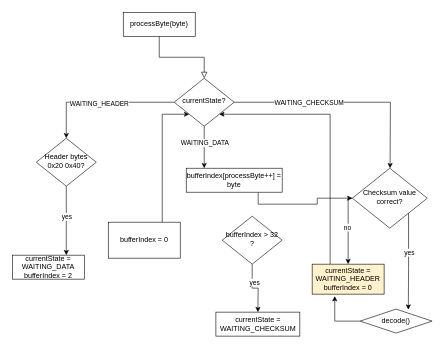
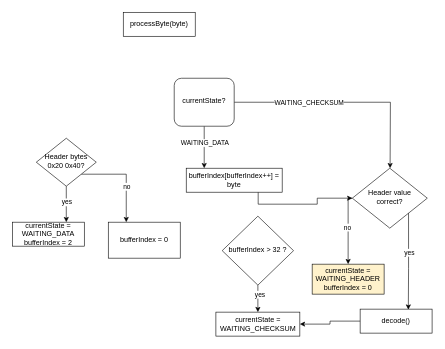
edge "processByte(byte)" -> "currentState?": removed
edge "currentState?" -> "Header bytes 0x20 0x40?": removed, label "WAITING_HEADER"
node "currentState?": shape diamond -> rounded rectangle
edge "bufferIndex = 0" -> "currentState?": removed
edge "currentState = WAITING_HEADER bufferIndex = 0" -> "currentState?": removed
node "bufferIndex[processByte++] = byte": label "bufferIndex[processByte++] = byte" -> "bufferIndex[bufferIndex++] = byte"
edge "Header bytes 0x20 0x40?" -> "bufferIndex = 0": added, label "no"
node "Checksum value correct?": label "Checksum value correct?" -> "Header value correct?"
node "bufferIndex > 32 ?": size 60x48 -> 71x69
node "currentState = WAITING_DATA bufferIndex = 2": moved (48, 267) -> (48, 234)
edge "decode()" -> "currentState = WAITING_HEADER bufferIndex = 0": now "decode()" -> "currentState = WAITING_CHECKSUM"
node "decode()": shape diamond -> rectangle
